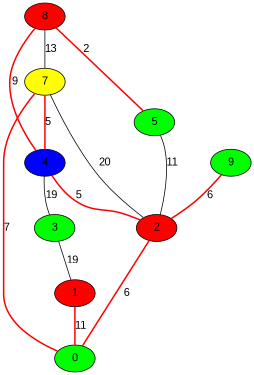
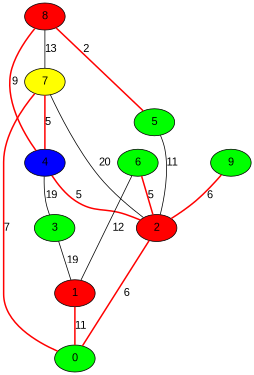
node "6": added
